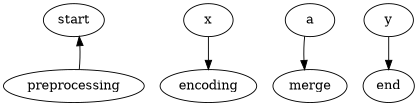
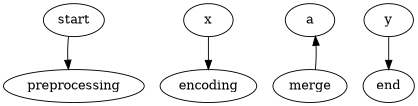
edge "a" -> "merge": reversed
edge "preprocessing" -> "start": reversed
